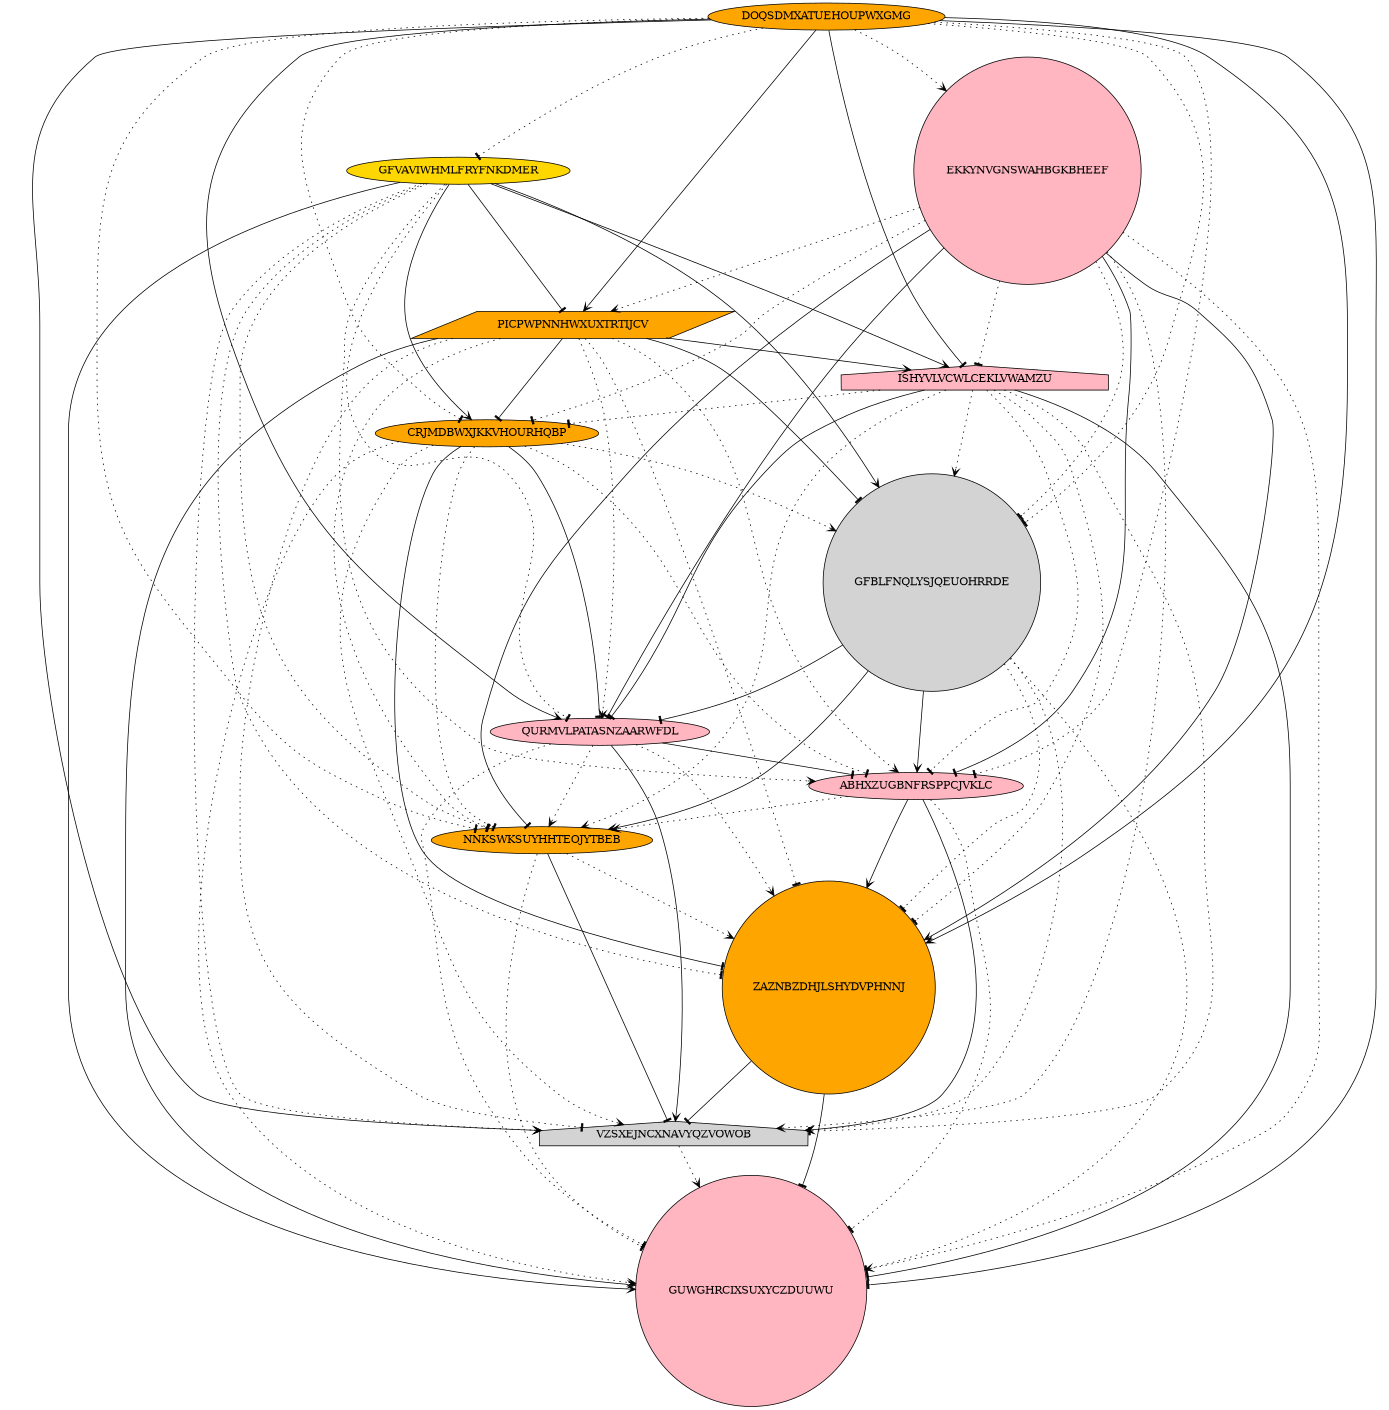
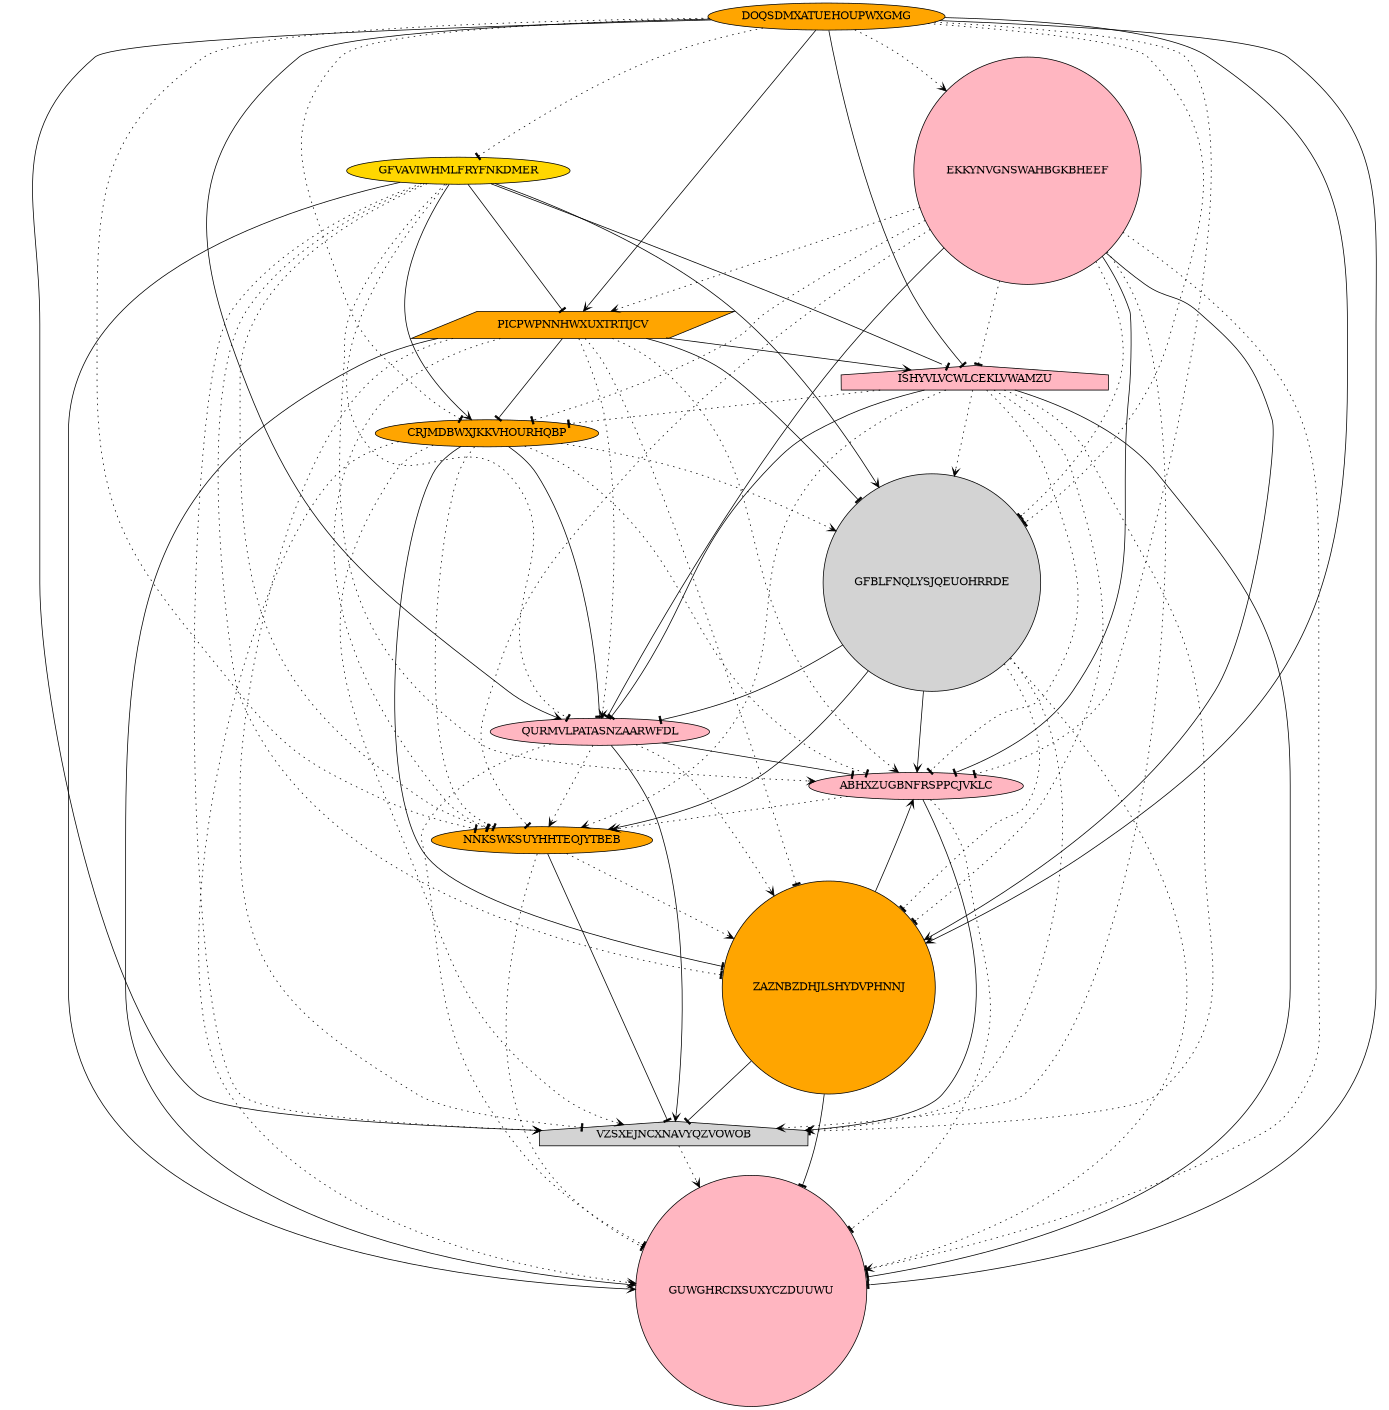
edge "GFVAVIWHMLFRYFNKDMER" -> "ISHYVLVCWLCEKLVWAMZU": arrowhead vee -> tee
edge "EKKYNVGNSWAHBGKBHEEF" -> "NNKSWKSUYHHTEOJYTBEB": style solid -> dotted
edge "ABHXZUGBNFRSPPCJVKLC" -> "ZAZNBZDHJLSHYDVPHNNJ": reversed
